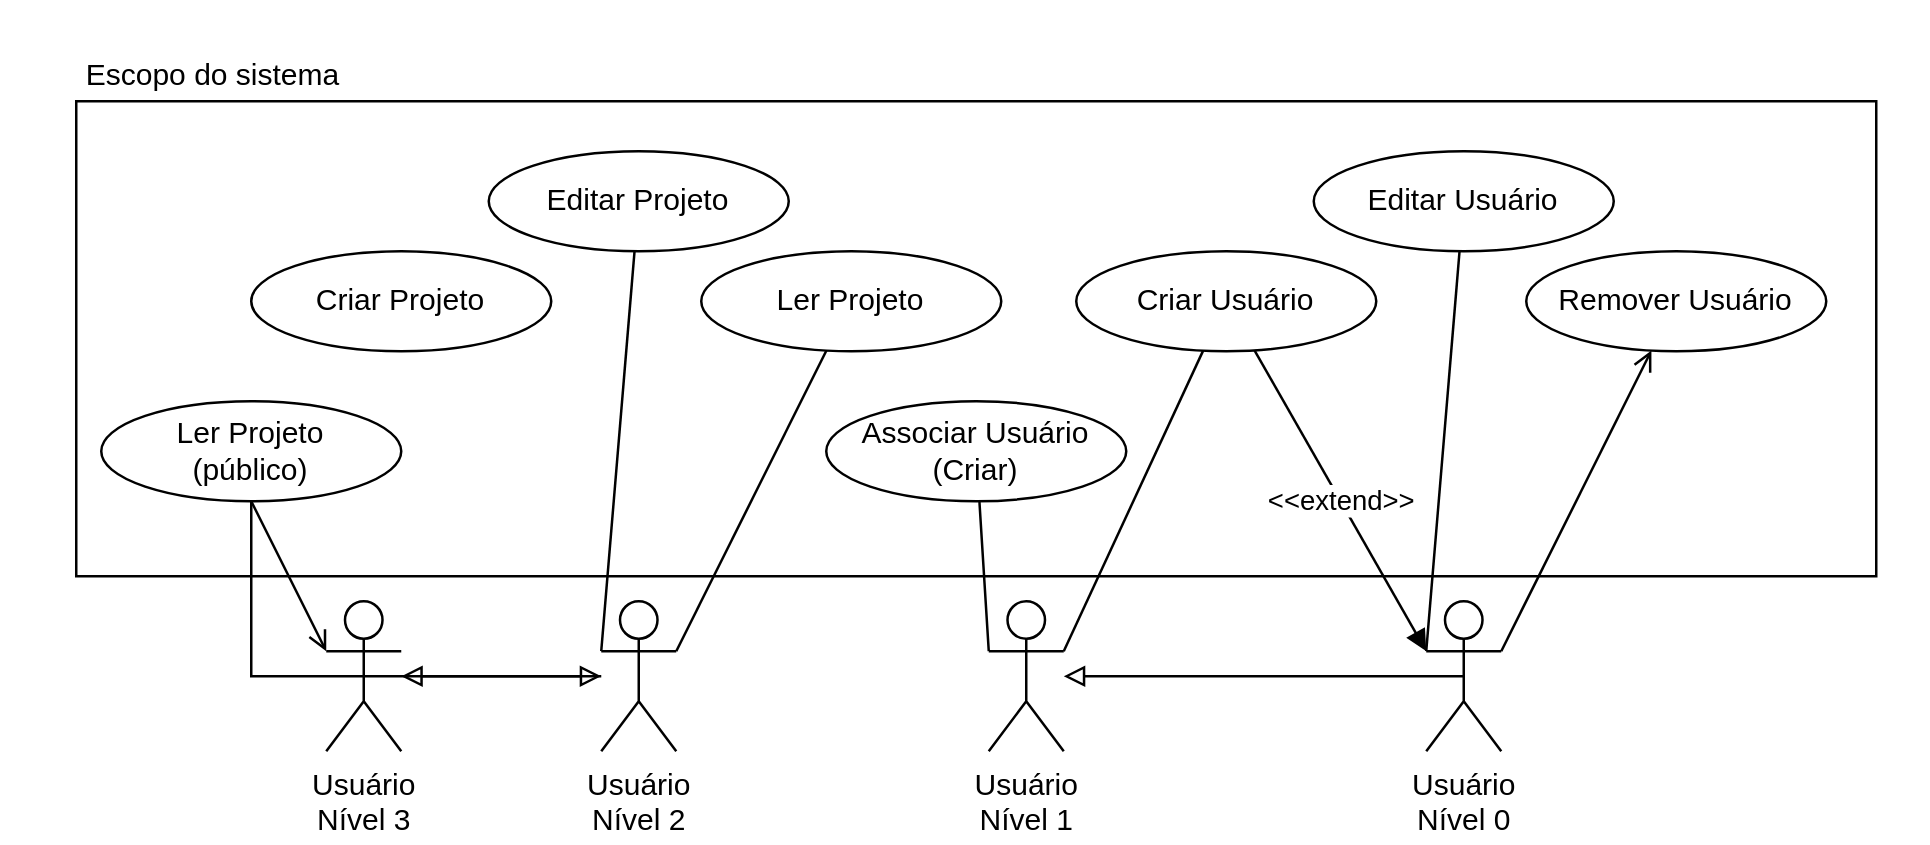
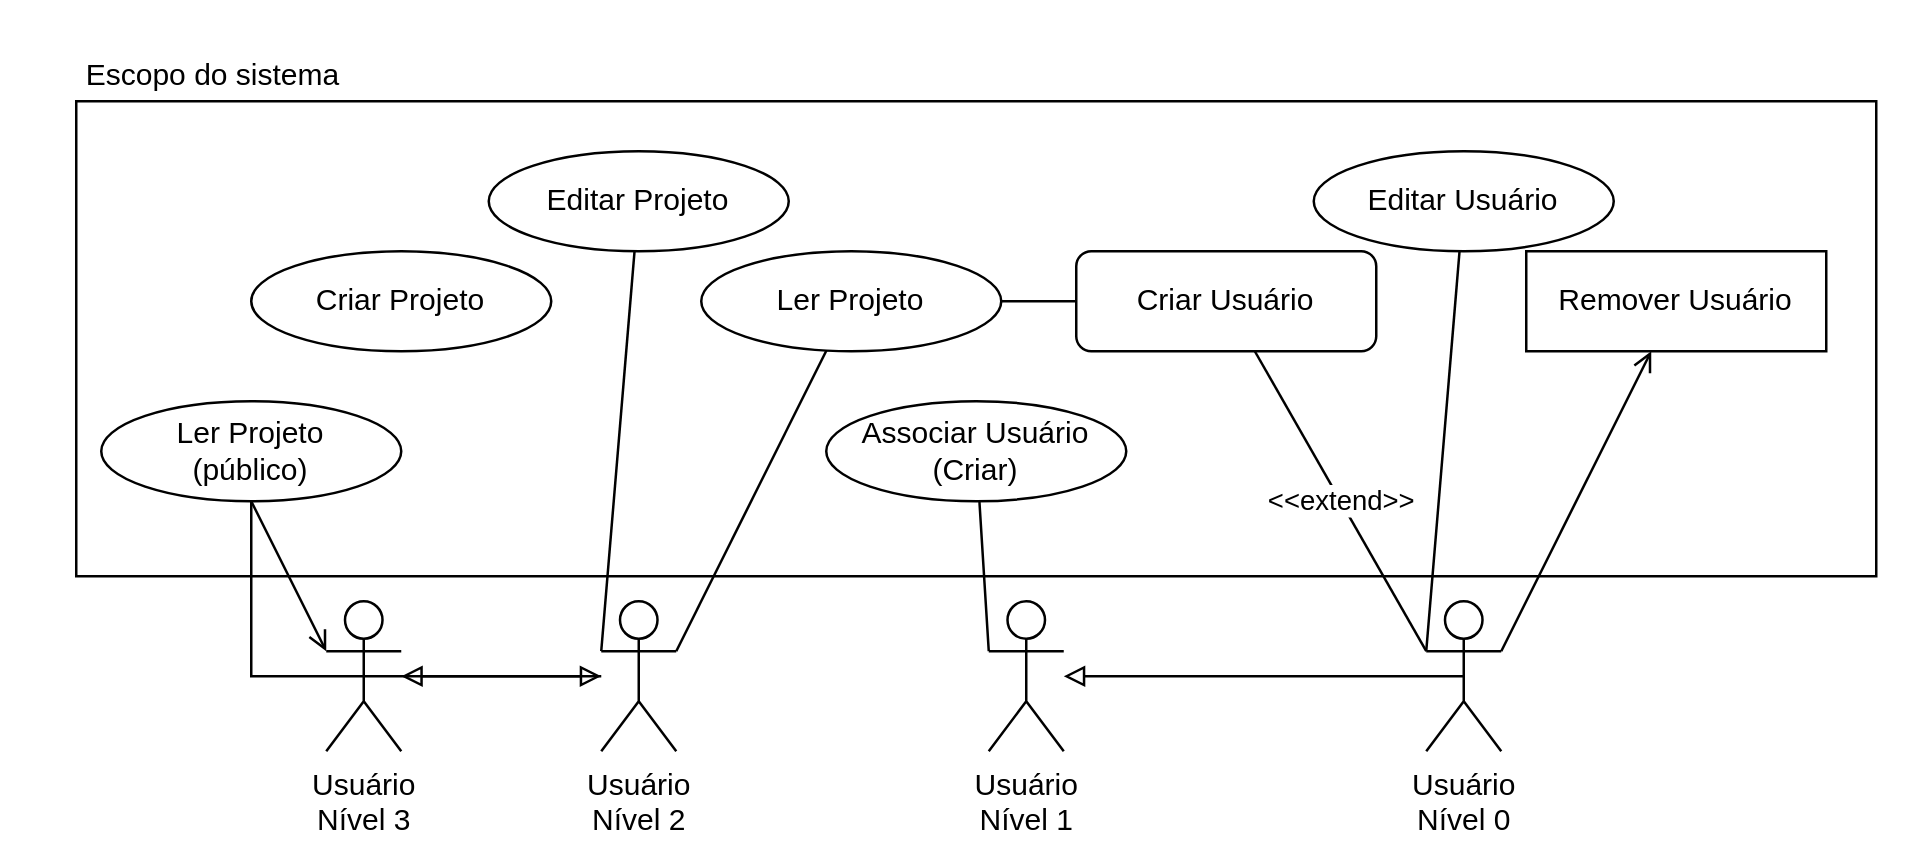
node "Criar Usuário": shape ellipse -> rounded rectangle
node "Remover Usuário": shape ellipse -> rectangle
edge "Criar Usuário" -- "Usuário Nível 1": now "Criar Usuário" -- "Ler Projeto"
edge "Criar Usuário" -> "Usuário Nível 0": arrowhead block -> none
